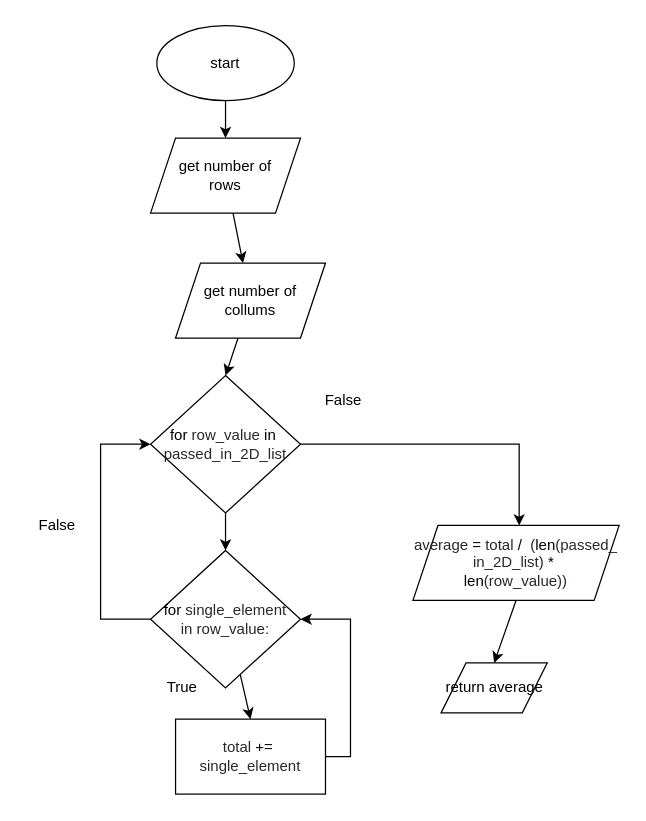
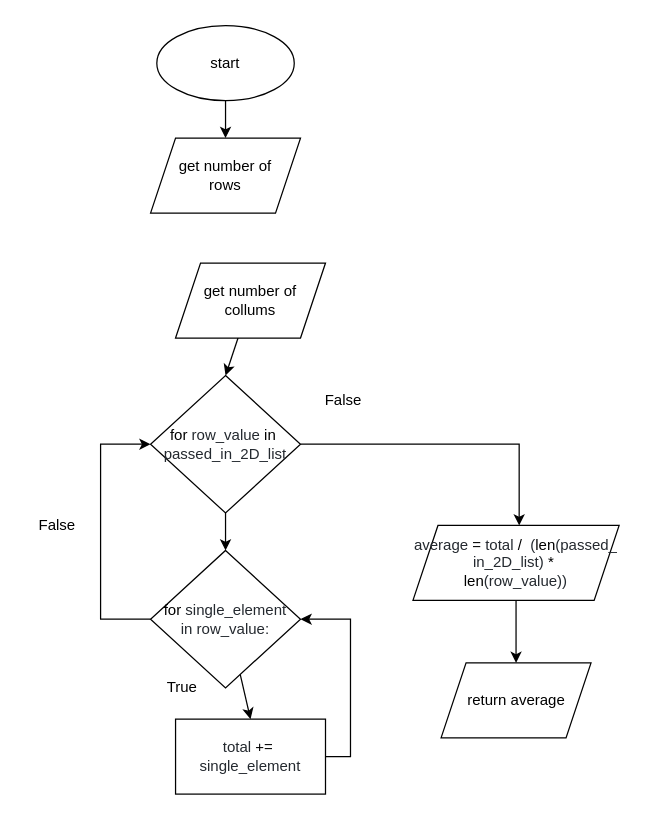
edge "get number of rows" -> "get number of collums": removed
node "return average": size 106x50 -> 150x75
